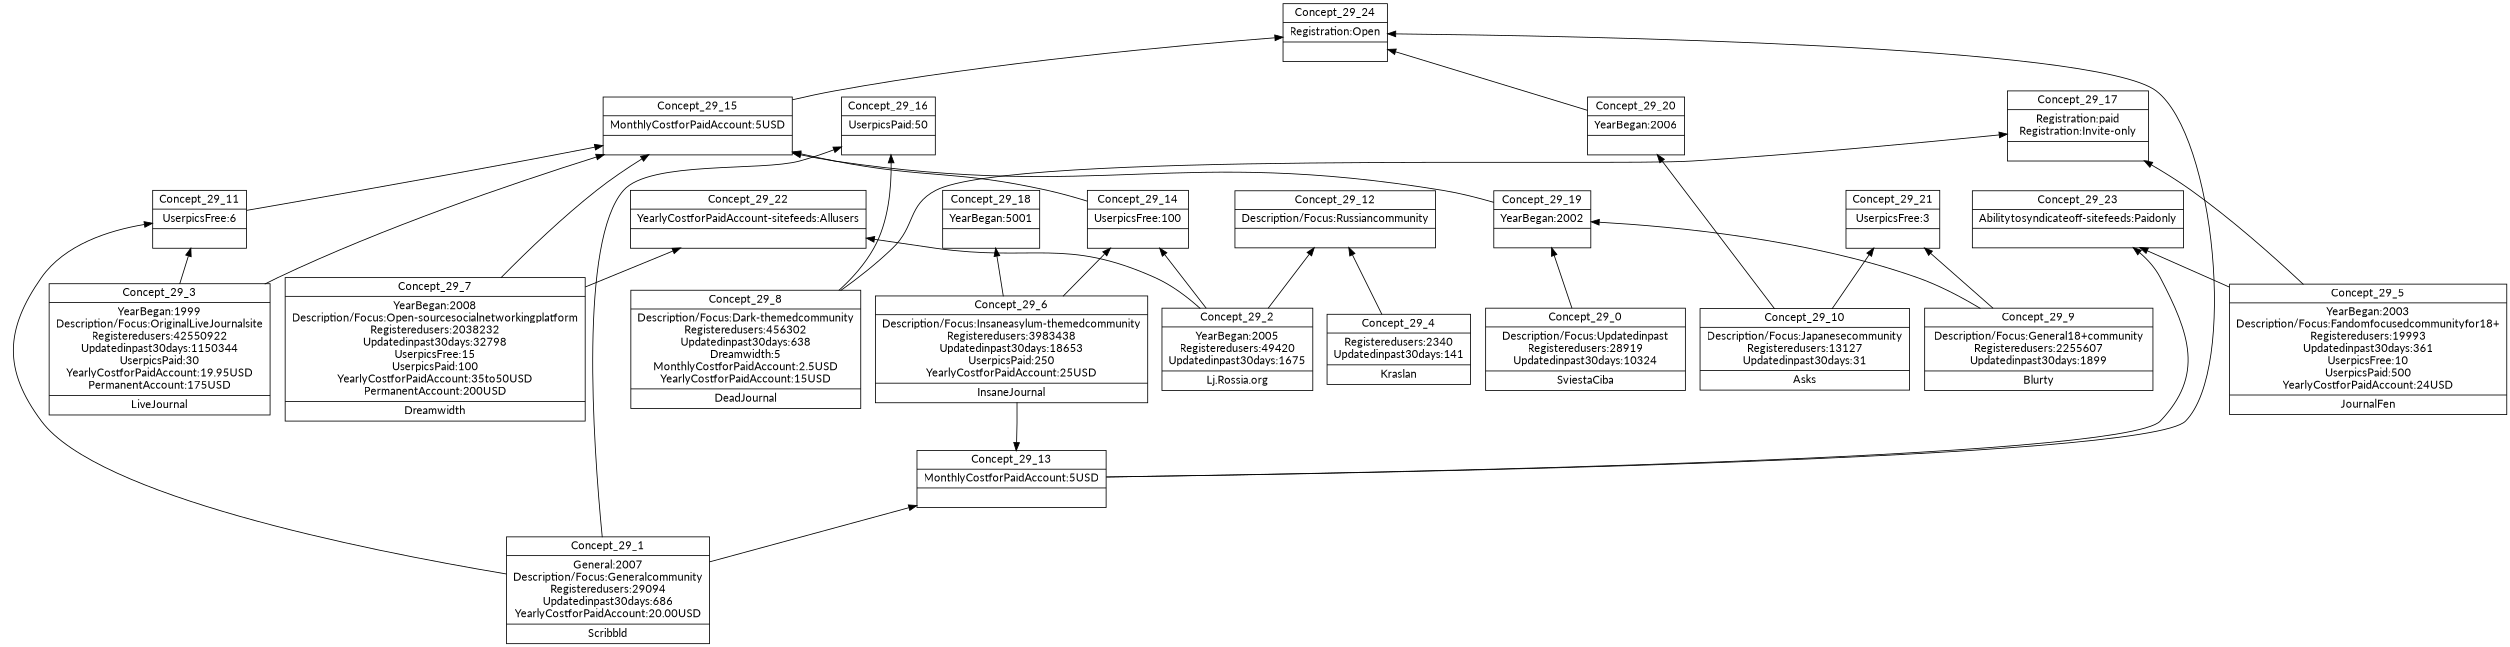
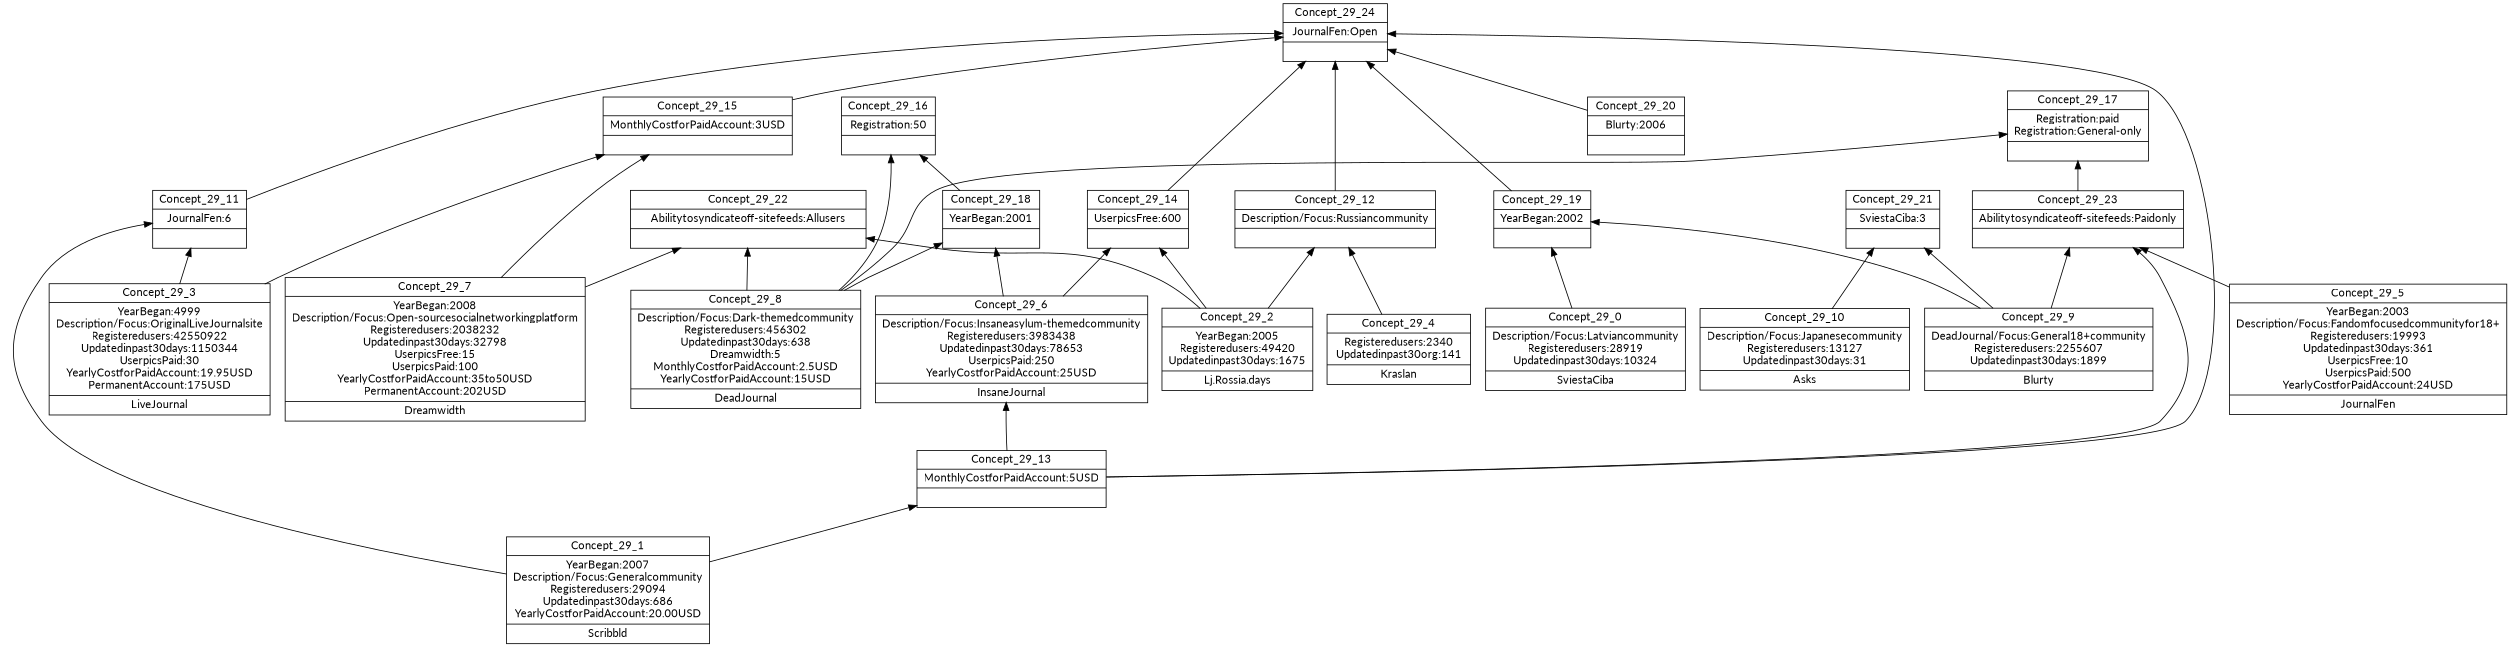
node "Concept_29_24": text "Registration:Open" -> "JournalFen:Open"
node "Concept_29_15": text "MonthlyCostforPaidAccount:5USD" -> "MonthlyCostforPaidAccount:3USD"
node "Concept_29_16": text "UserpicsPaid:50" -> "Registration:50"
node "Concept_29_20": text "YearBegan:2006" -> "Blurty:2006"
edge "Concept_29_12" -> "Concept_29_24": added
node "Concept_29_17": text "Registration:Invite-only" -> "Registration:General-only"
edge "Concept_29_19" -> "Concept_29_15": now "Concept_29_19" -> "Concept_29_24"
edge "Concept_29_11" -> "Concept_29_15": now "Concept_29_11" -> "Concept_29_24"
edge "Concept_29_14" -> "Concept_29_15": now "Concept_29_14" -> "Concept_29_24"
node "Concept_29_11": text "UserpicsFree:6" -> "JournalFen:6"
node "Concept_29_22": text "YearlyCostforPaidAccount-sitefeeds:Allusers" -> "Abilitytosyndicateoff-sitefeeds:Allusers"
node "Concept_29_18": text "YearBegan:5001" -> "YearBegan:2001"
node "Concept_29_14": text "UserpicsFree:100" -> "UserpicsFree:600"
node "Concept_29_21": text "UserpicsFree:3" -> "SviestaCiba:3"
edge "Concept_29_5" -> "Concept_29_17": now "Concept_29_23" -> "Concept_29_17"
edge "Concept_29_10" -> "Concept_29_20": removed
edge "Concept_29_1" -> "Concept_29_16": now "Concept_29_18" -> "Concept_29_16"
edge "Concept_29_8" -> "Concept_29_18": added
edge "Concept_29_8" -> "Concept_29_22": added
edge "Concept_29_9" -> "Concept_29_23": added
node "Concept_29_3": text "YearBegan:1999" -> "YearBegan:4999"
node "Concept_29_0": text "Description/Focus:Updatedinpast" -> "Description/Focus:Latviancommunity"
node "Concept_29_9": text "Description/Focus:General18+community" -> "DeadJournal/Focus:General18+community"
node "Concept_29_6": text "Updatedinpast30days:18653" -> "Updatedinpast30days:78653"
node "Concept_29_4": text "Updatedinpast30days:141" -> "Updatedinpast30org:141"
node "Concept_29_2": text "Lj.Rossia.org" -> "Lj.Rossia.days"
node "Concept_29_7": text "PermanentAccount:200USD" -> "PermanentAccount:202USD"
edge "Concept_29_6" -> "Concept_29_13": reversed
node "Concept_29_1": text "General:2007" -> "YearBegan:2007"
